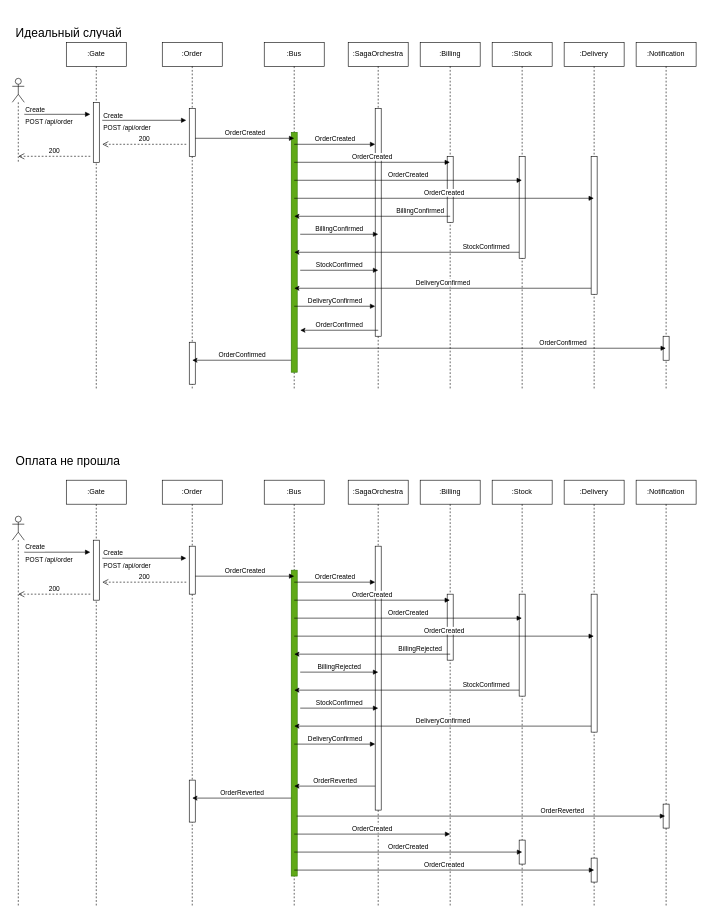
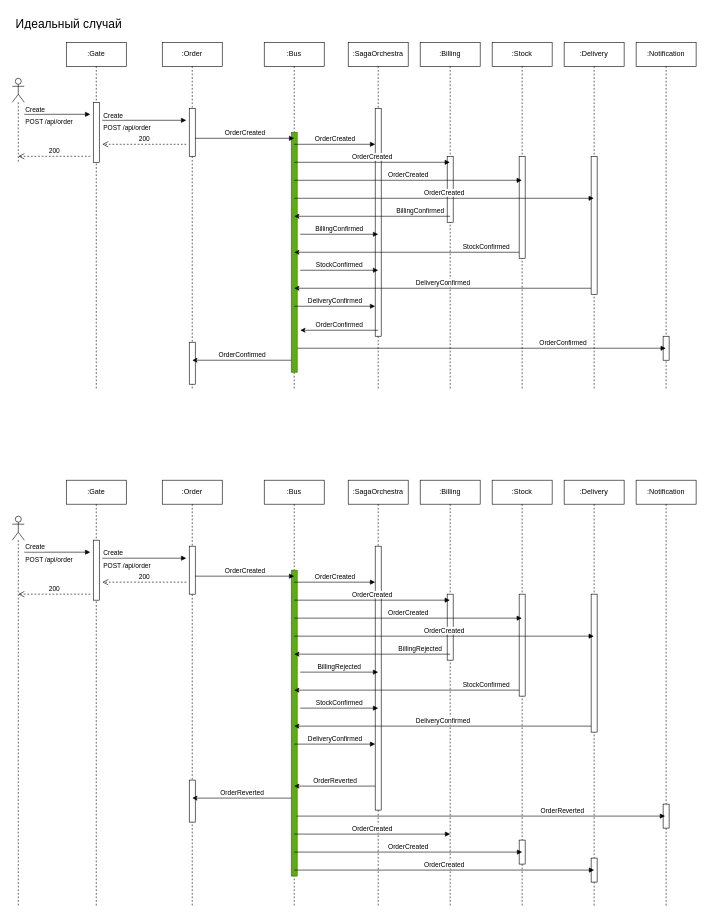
node "Идеальный случай": moved (255, 29) -> (255, 20)
node "Оплата не прошла": removed
